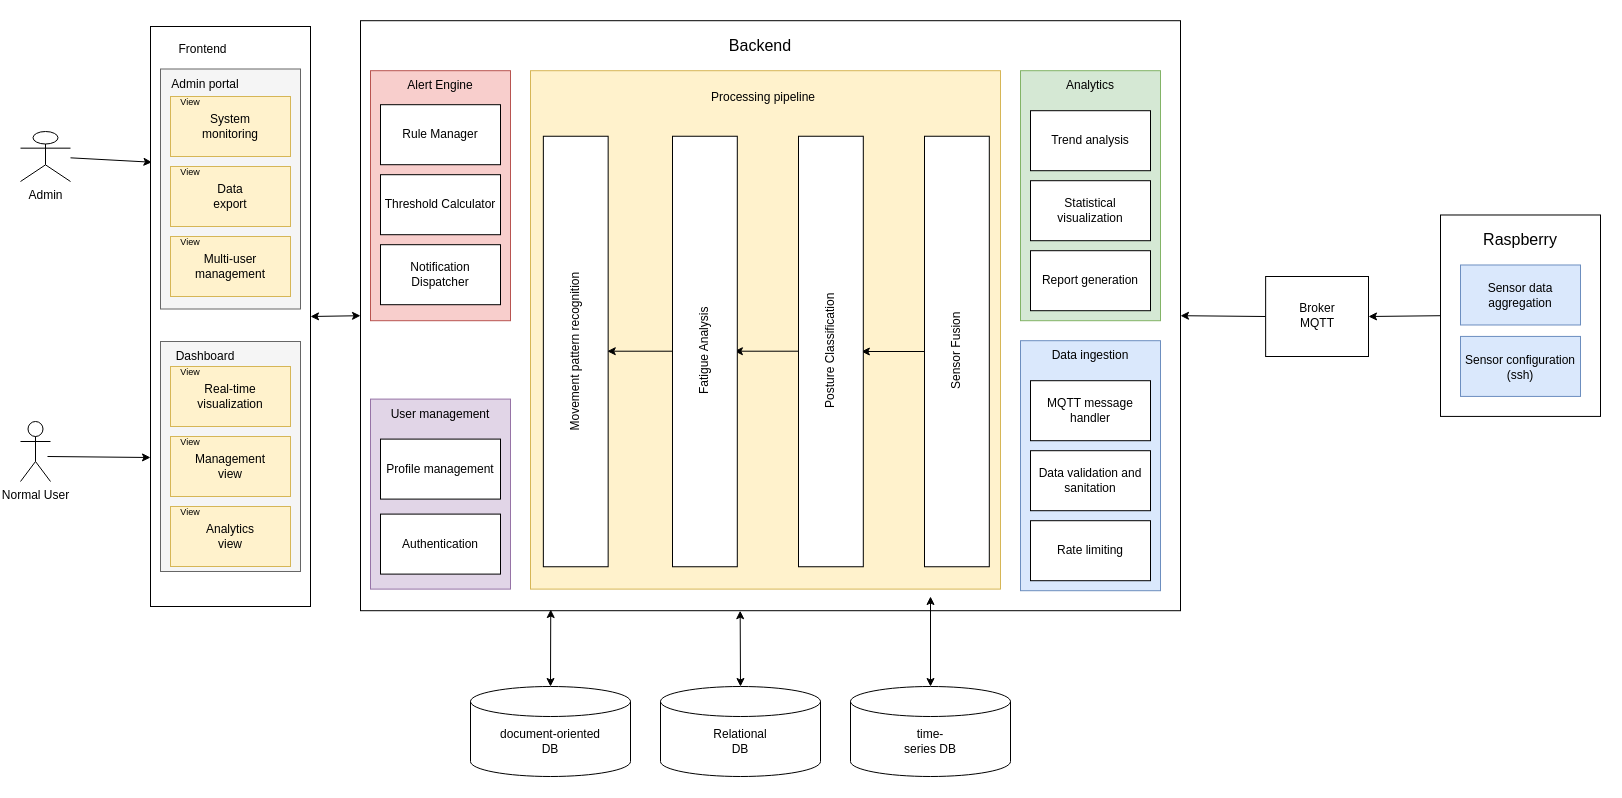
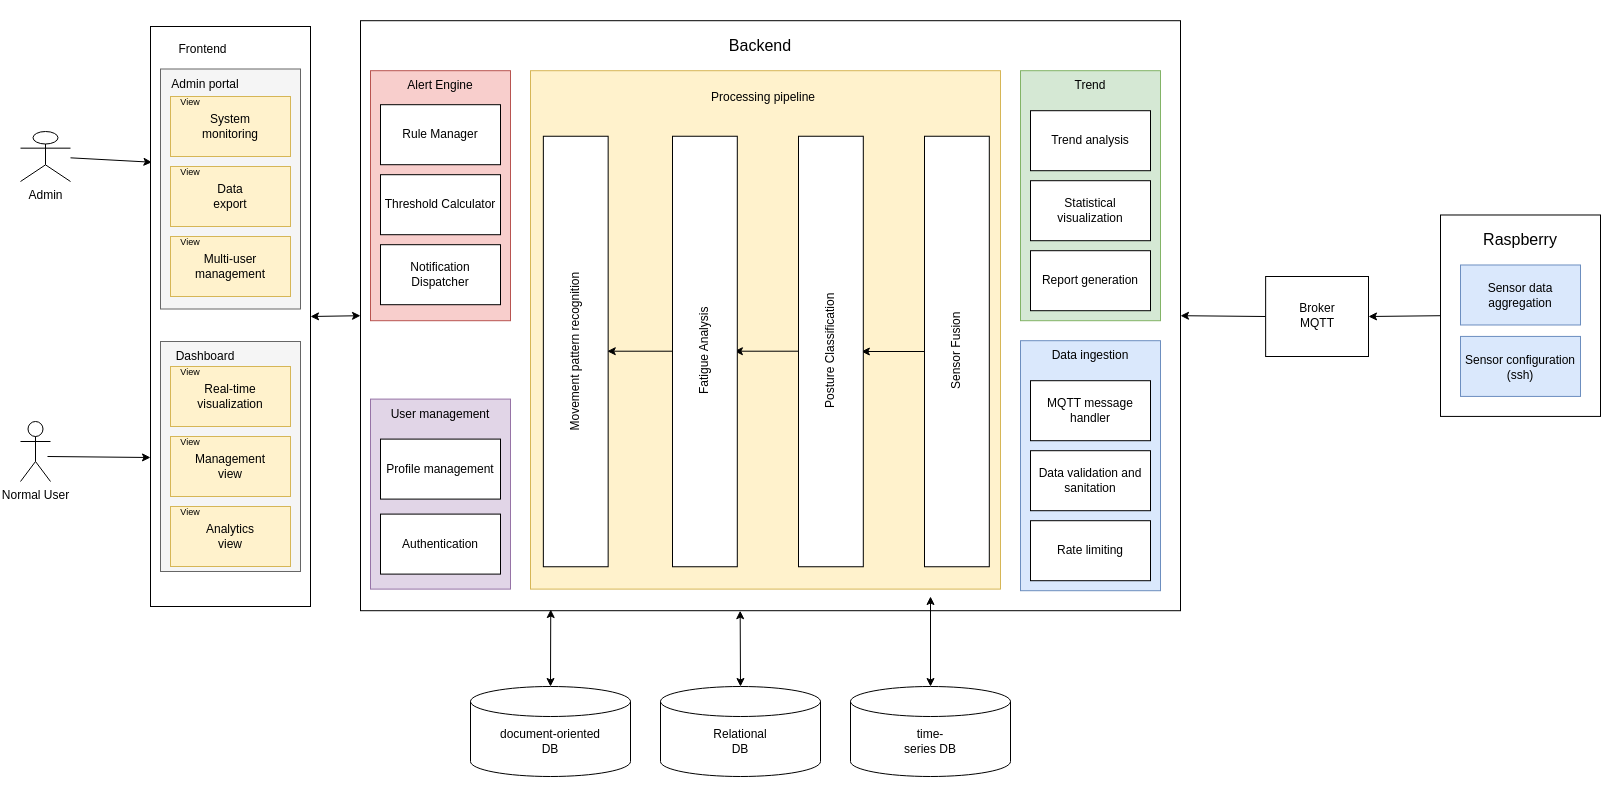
node "Analytics": label "Analytics" -> "Trend"
